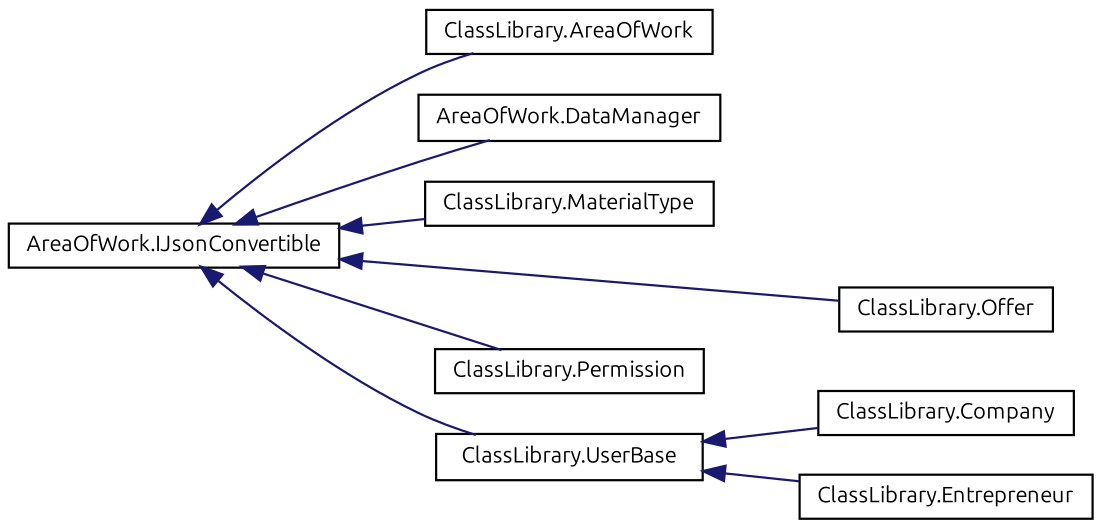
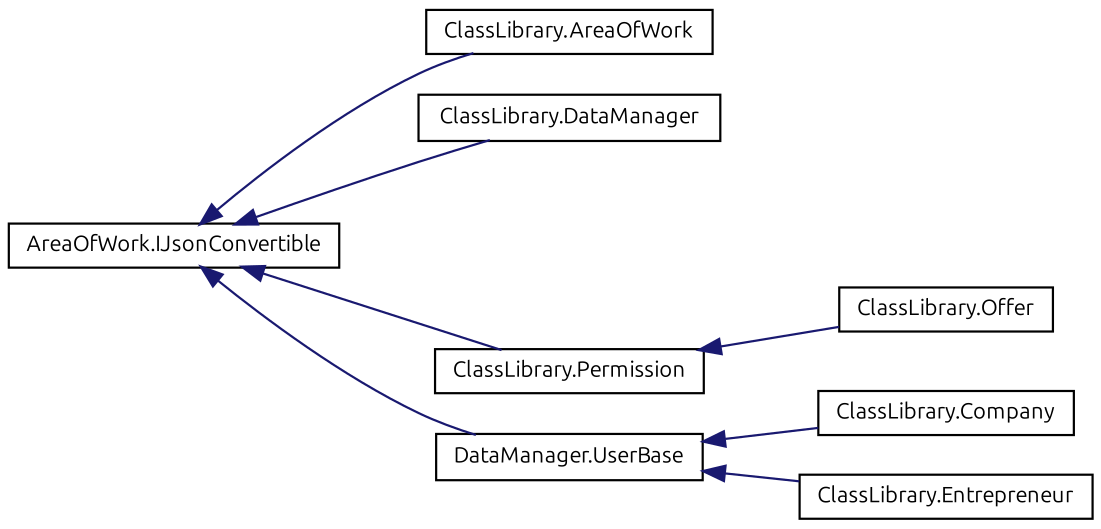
node "AreaOfWork.DataManager": label "AreaOfWork.DataManager" -> "ClassLibrary.DataManager"
node "ClassLibrary.MaterialType": removed
edge "ClassLibrary.Offer" -> "AreaOfWork.IJsonConvertible": now "ClassLibrary.Offer" -> "ClassLibrary.Permission"
node "ClassLibrary.UserBase": label "ClassLibrary.UserBase" -> "DataManager.UserBase"
